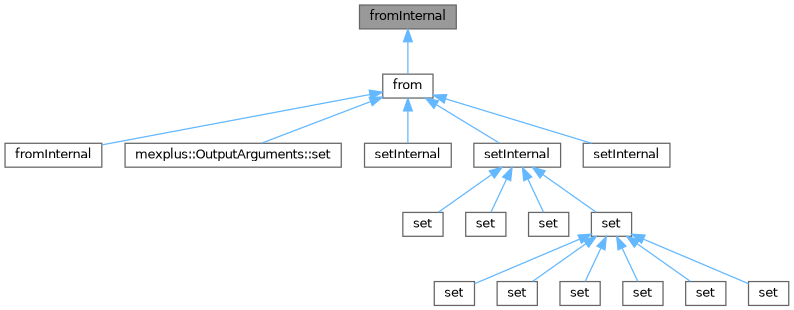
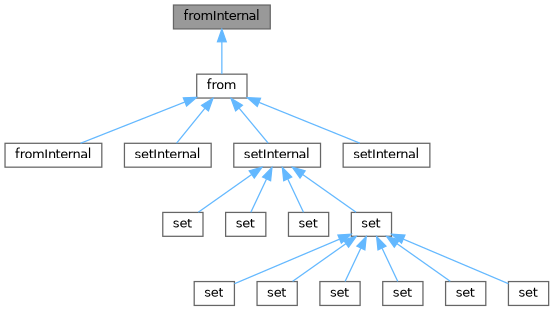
node "mexplus::OutputArguments::set": removed
